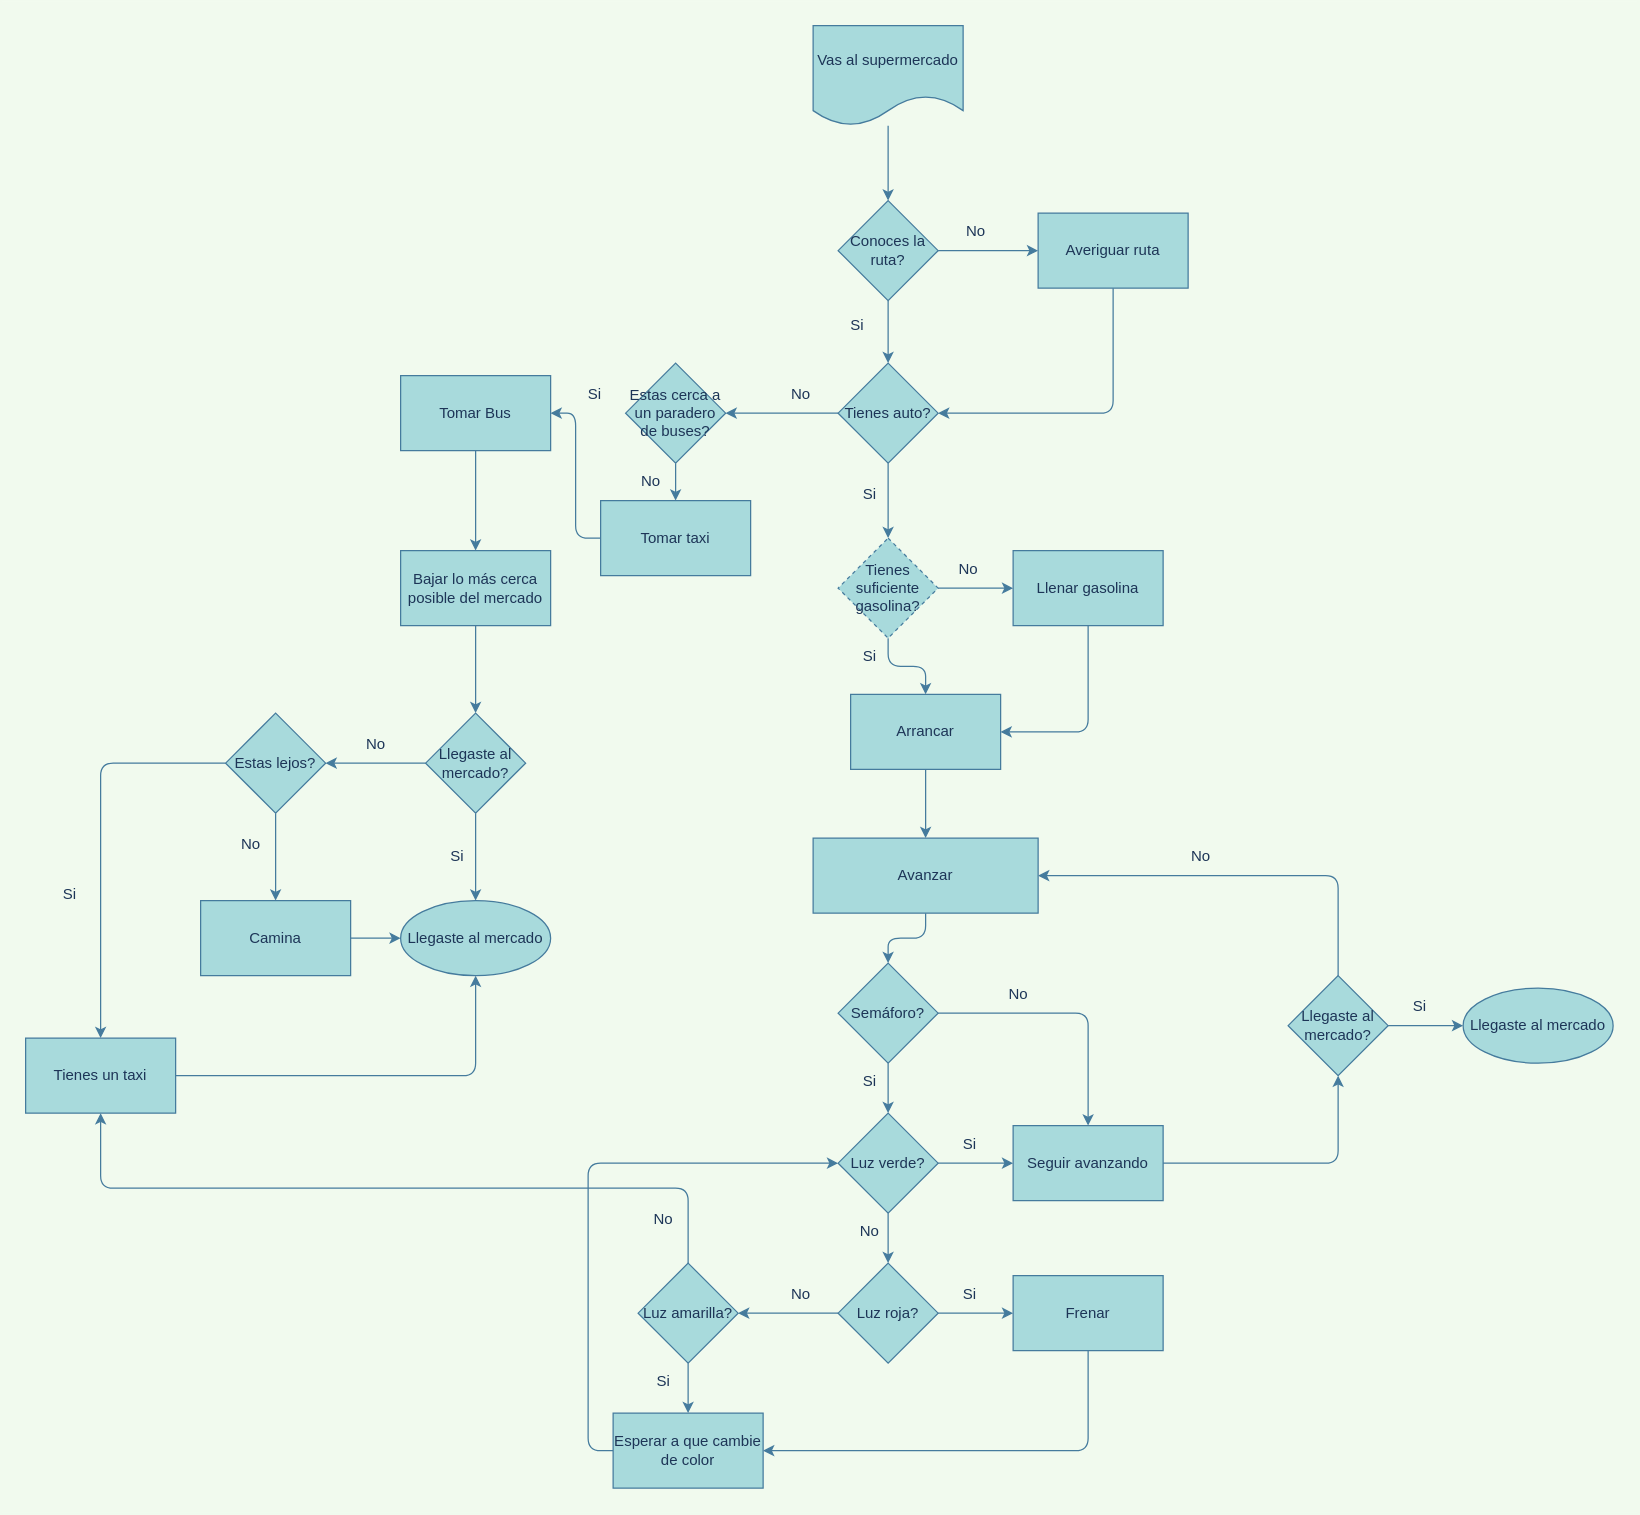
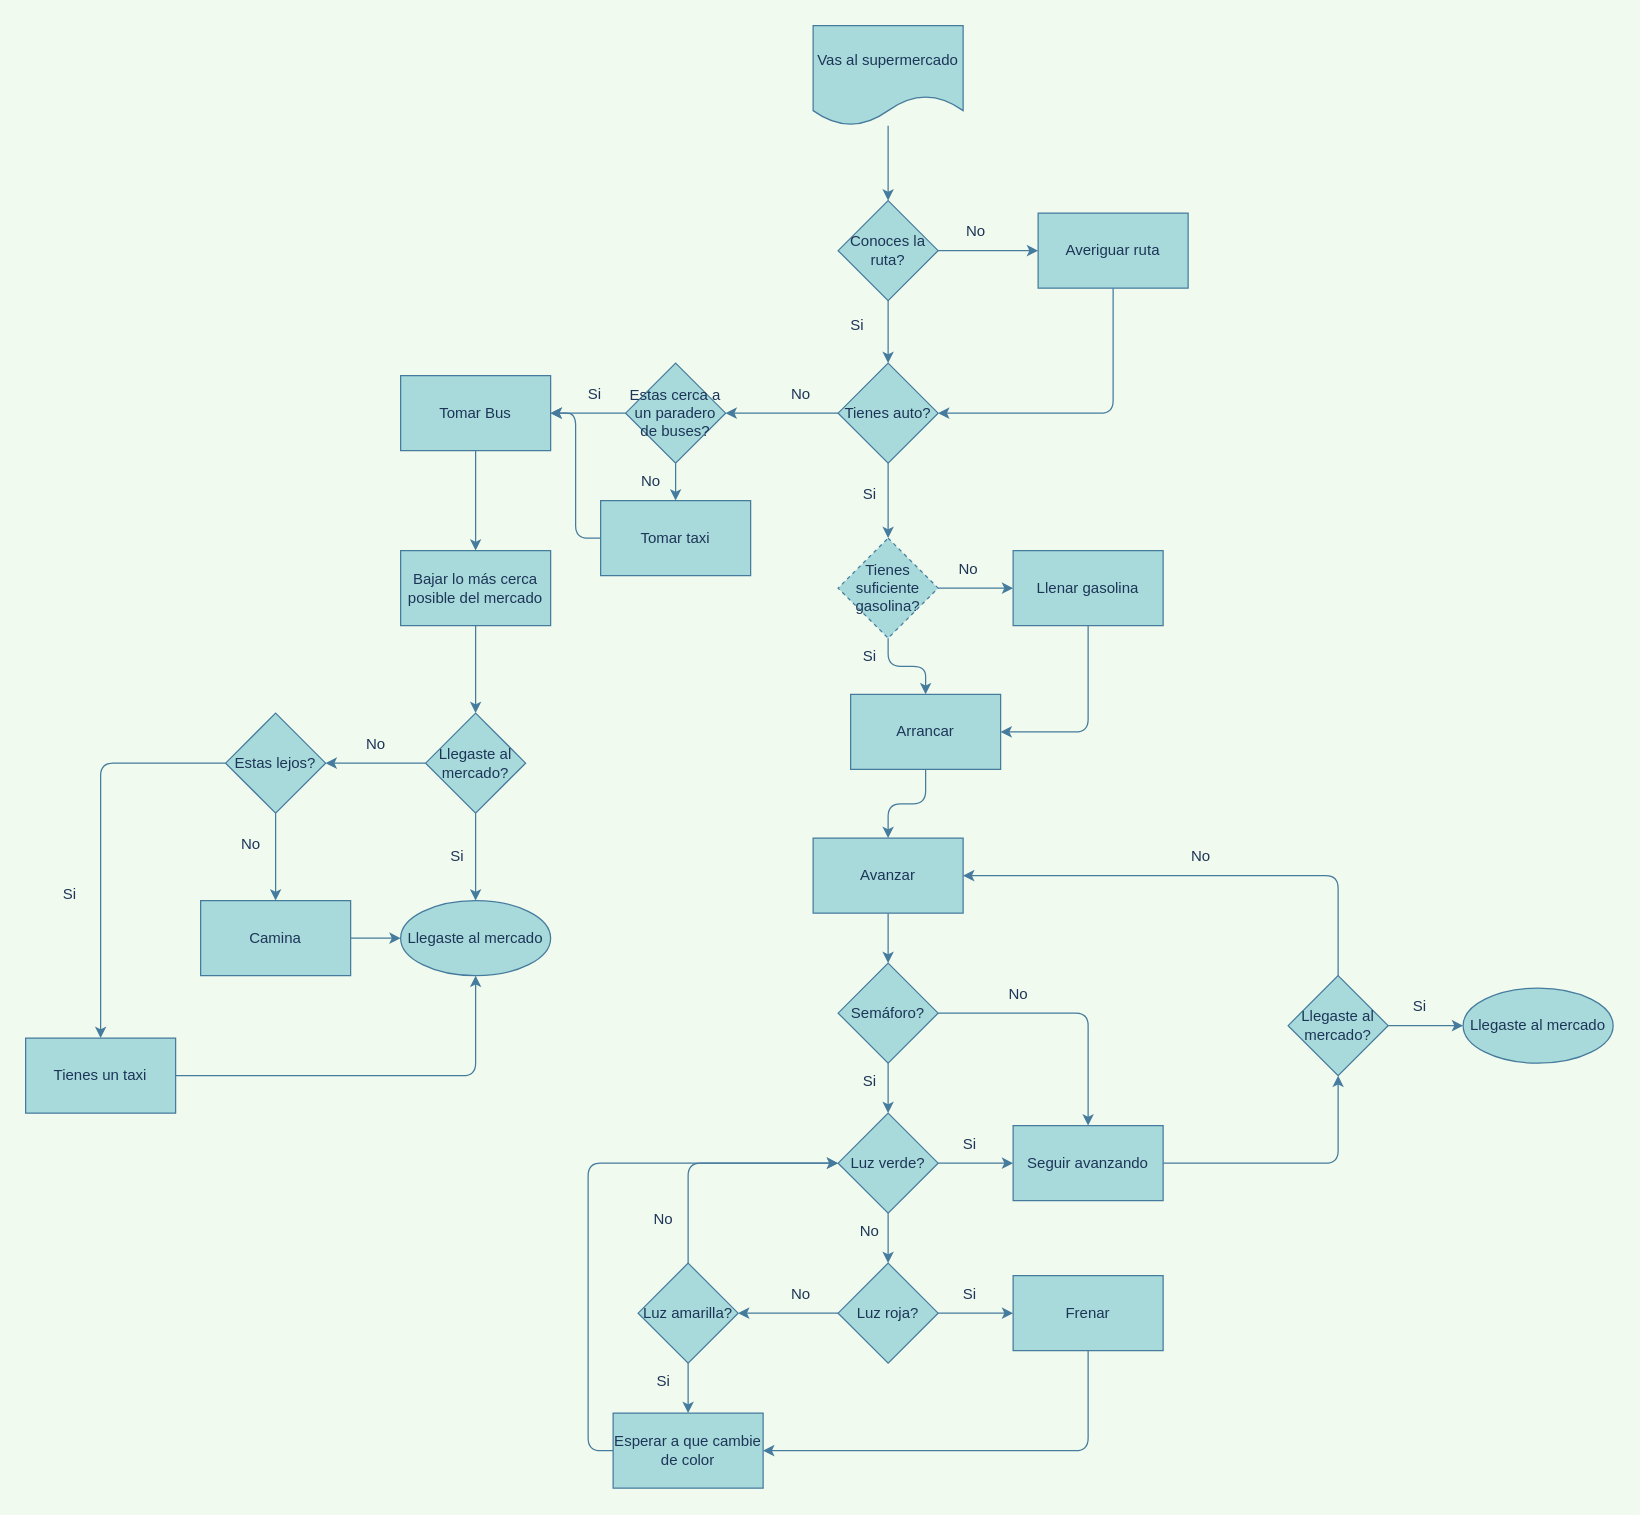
edge "Estas cerca a un paradero de buses?" -> "Tomar Bus": added
node "Avanzar": size 225x75 -> 150x75
edge "Luz amarilla?" -> "Tienes un taxi": now "Luz amarilla?" -> "Luz verde?"
